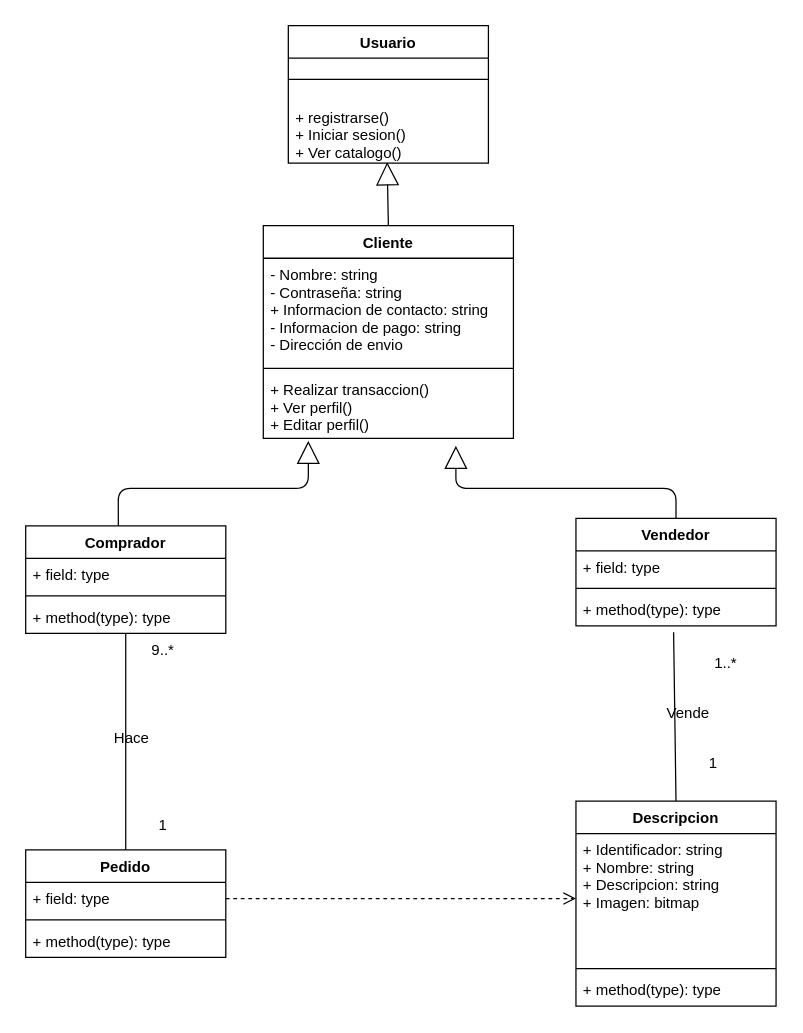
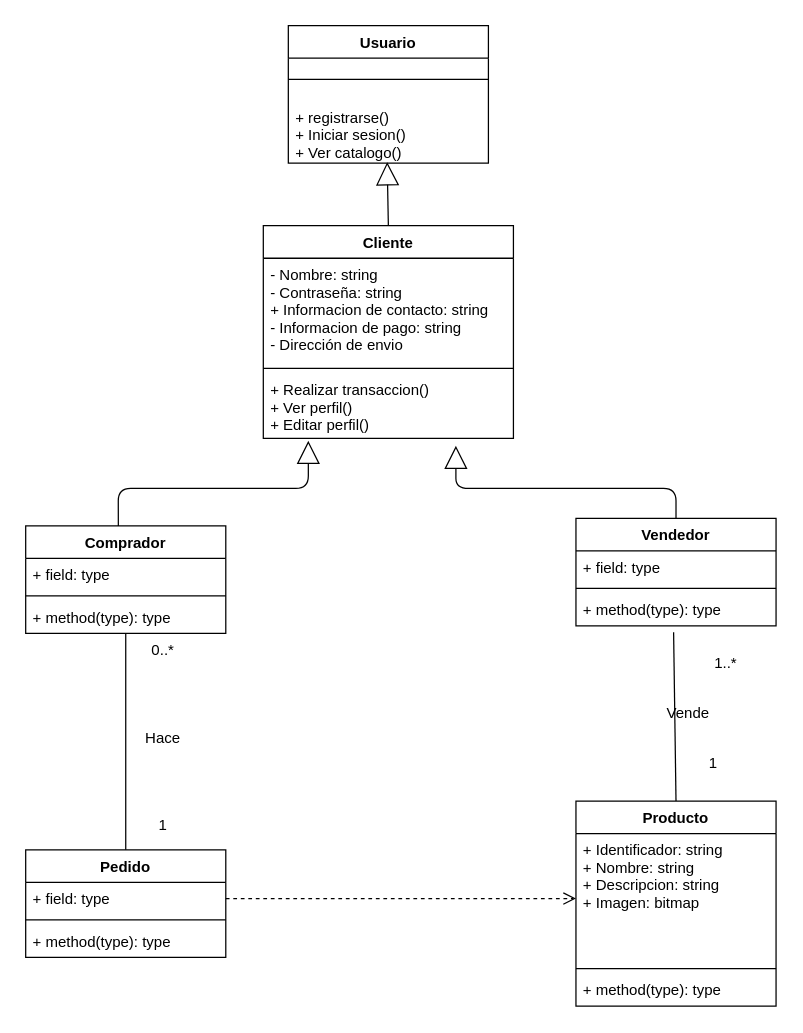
node "9..*": label "9..*" -> "0..*"
node "Hace": moved (132, 738) -> (163, 738)
node "Descripcion": label "Descripcion" -> "Producto"
